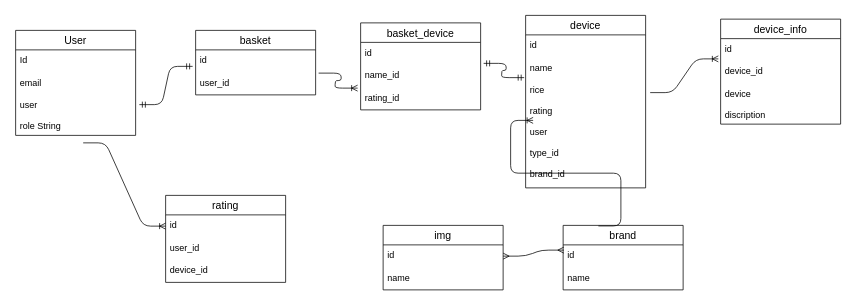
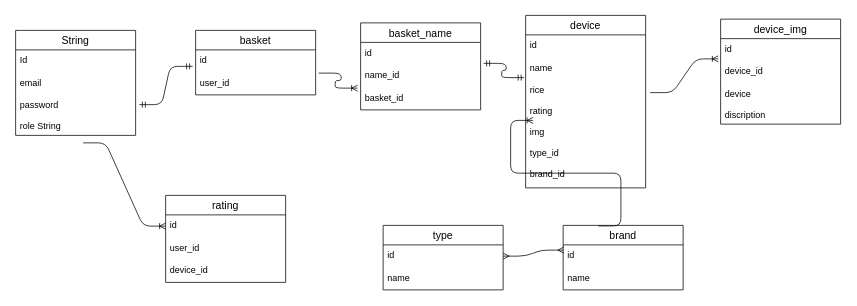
node "device_info": label "device_info" -> "device_img"
node "basket_device": label "basket_device" -> "basket_name"
node "User": label "User" -> "String"
node "rice rating user type_id brand_id": label "rice rating user type_id brand_id" -> "rice rating img type_id brand_id"
node "rating_id": label "rating_id" -> "basket_id"
node "user role String": label "user role String" -> "password role String"
node "img": label "img" -> "type"
